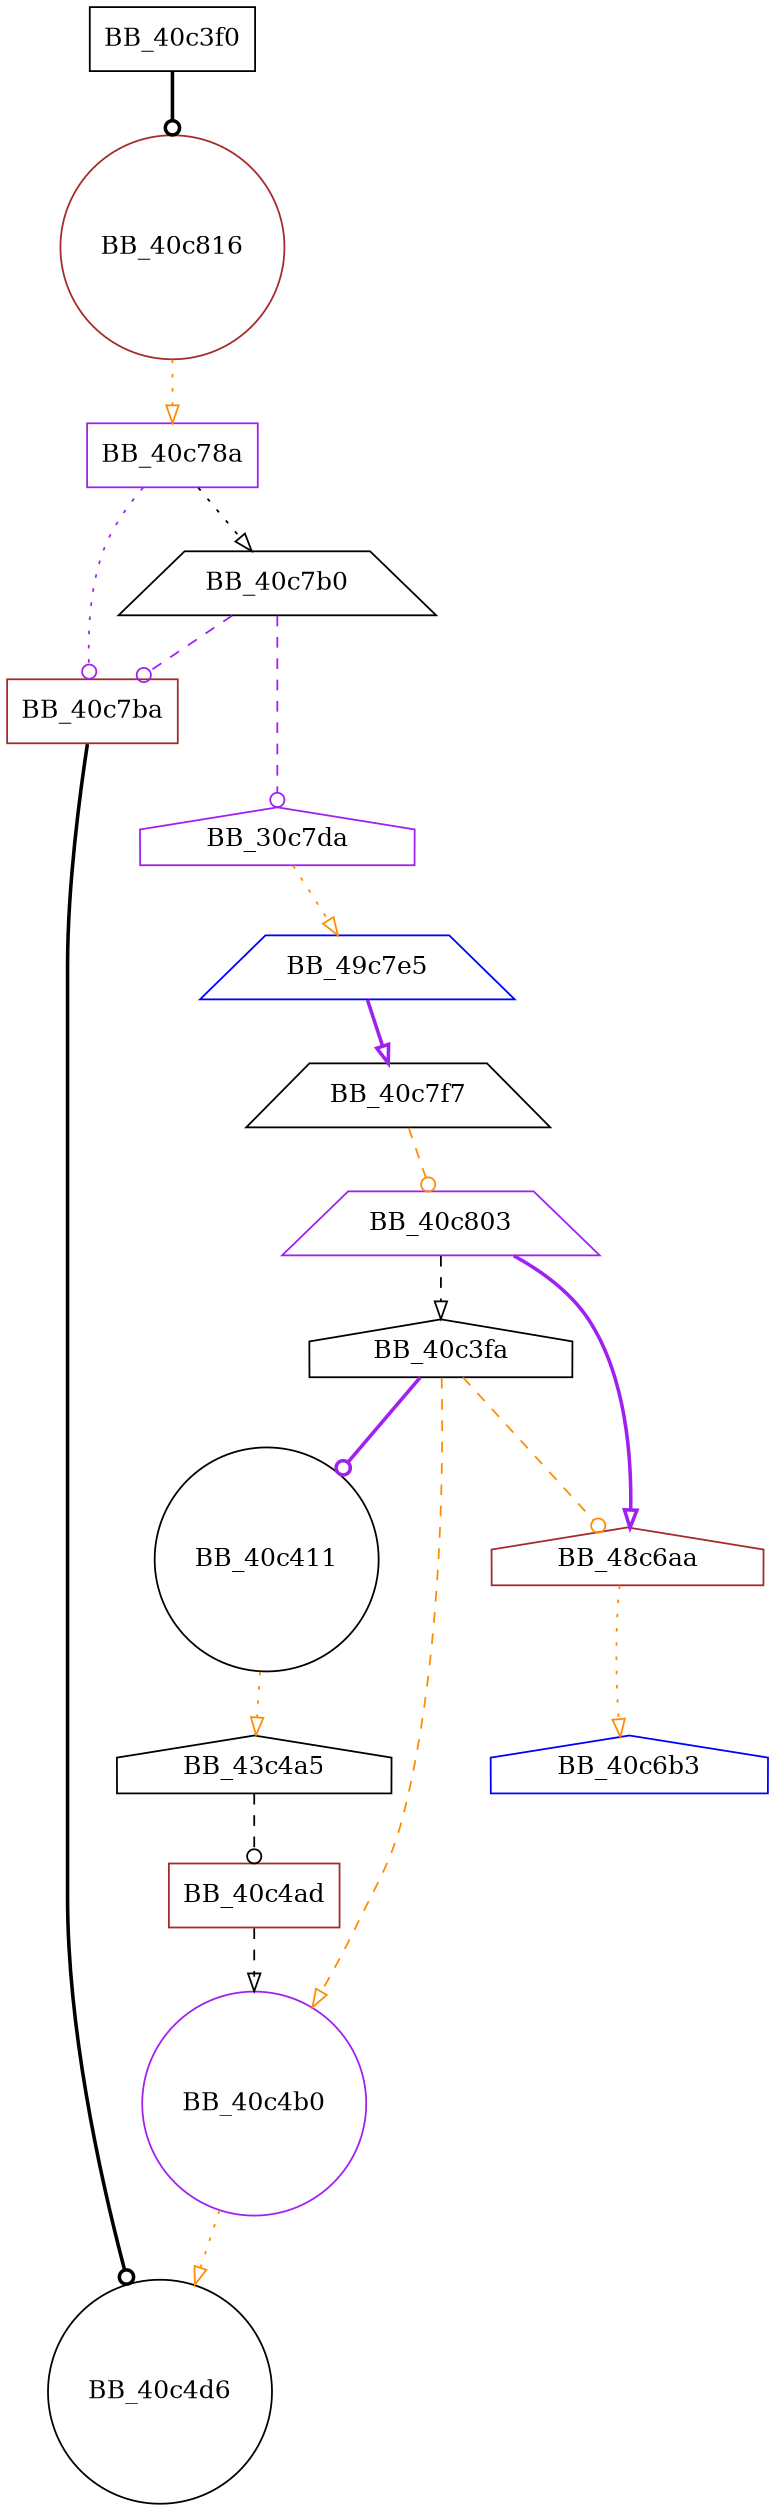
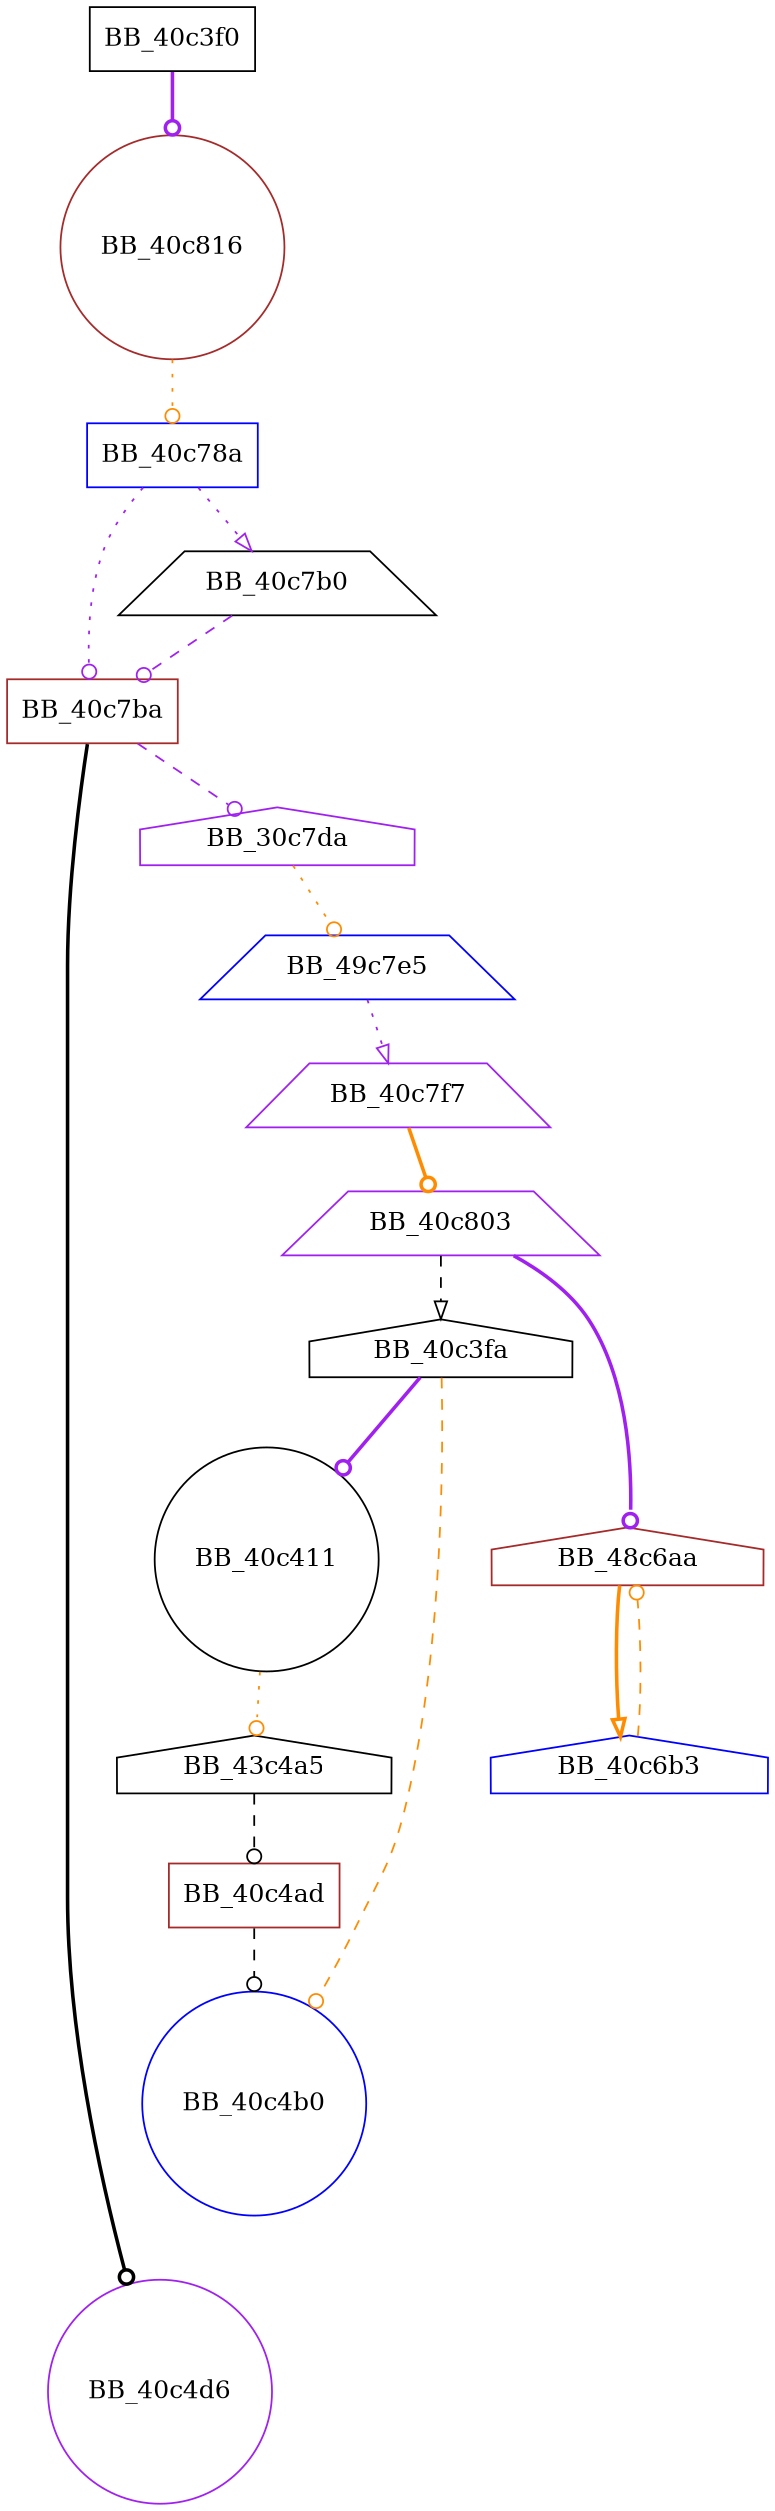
edge "BB_40c3f0" -> "BB_40c816": color black -> purple
edge "BB_40c816" -> "BB_40c78a": arrowhead onormal -> odot
node "BB_40c78a": color purple -> blue
edge "BB_40c78a" -> "BB_40c7b0": color black -> purple
edge "BB_40c7b0" -> "BB_30c7da": now "BB_40c7ba" -> "BB_30c7da"
edge "BB_30c7da" -> "BB_49c7e5": arrowhead onormal -> odot
edge "BB_49c7e5" -> "BB_40c7f7": style bold -> dotted
node "BB_40c7f7": color black -> purple
edge "BB_40c7f7" -> "BB_40c803": style dashed -> bold
edge "BB_40c803" -> "BB_48c6aa": arrowhead onormal -> odot
edge "BB_40c3fa" -> "BB_48c6aa": now "BB_40c6b3" -> "BB_48c6aa"
edge "BB_48c6aa" -> "BB_40c6b3": style dotted -> bold
edge "BB_40c411" -> "BB_43c4a5": arrowhead onormal -> odot
edge "BB_40c3fa" -> "BB_40c4b0": arrowhead onormal -> odot
edge "BB_40c4ad" -> "BB_40c4b0": arrowhead onormal -> odot
node "BB_40c4b0": color purple -> blue
edge "BB_40c4b0" -> "BB_40c4d6": removed
node "BB_40c4d6": color black -> purple
